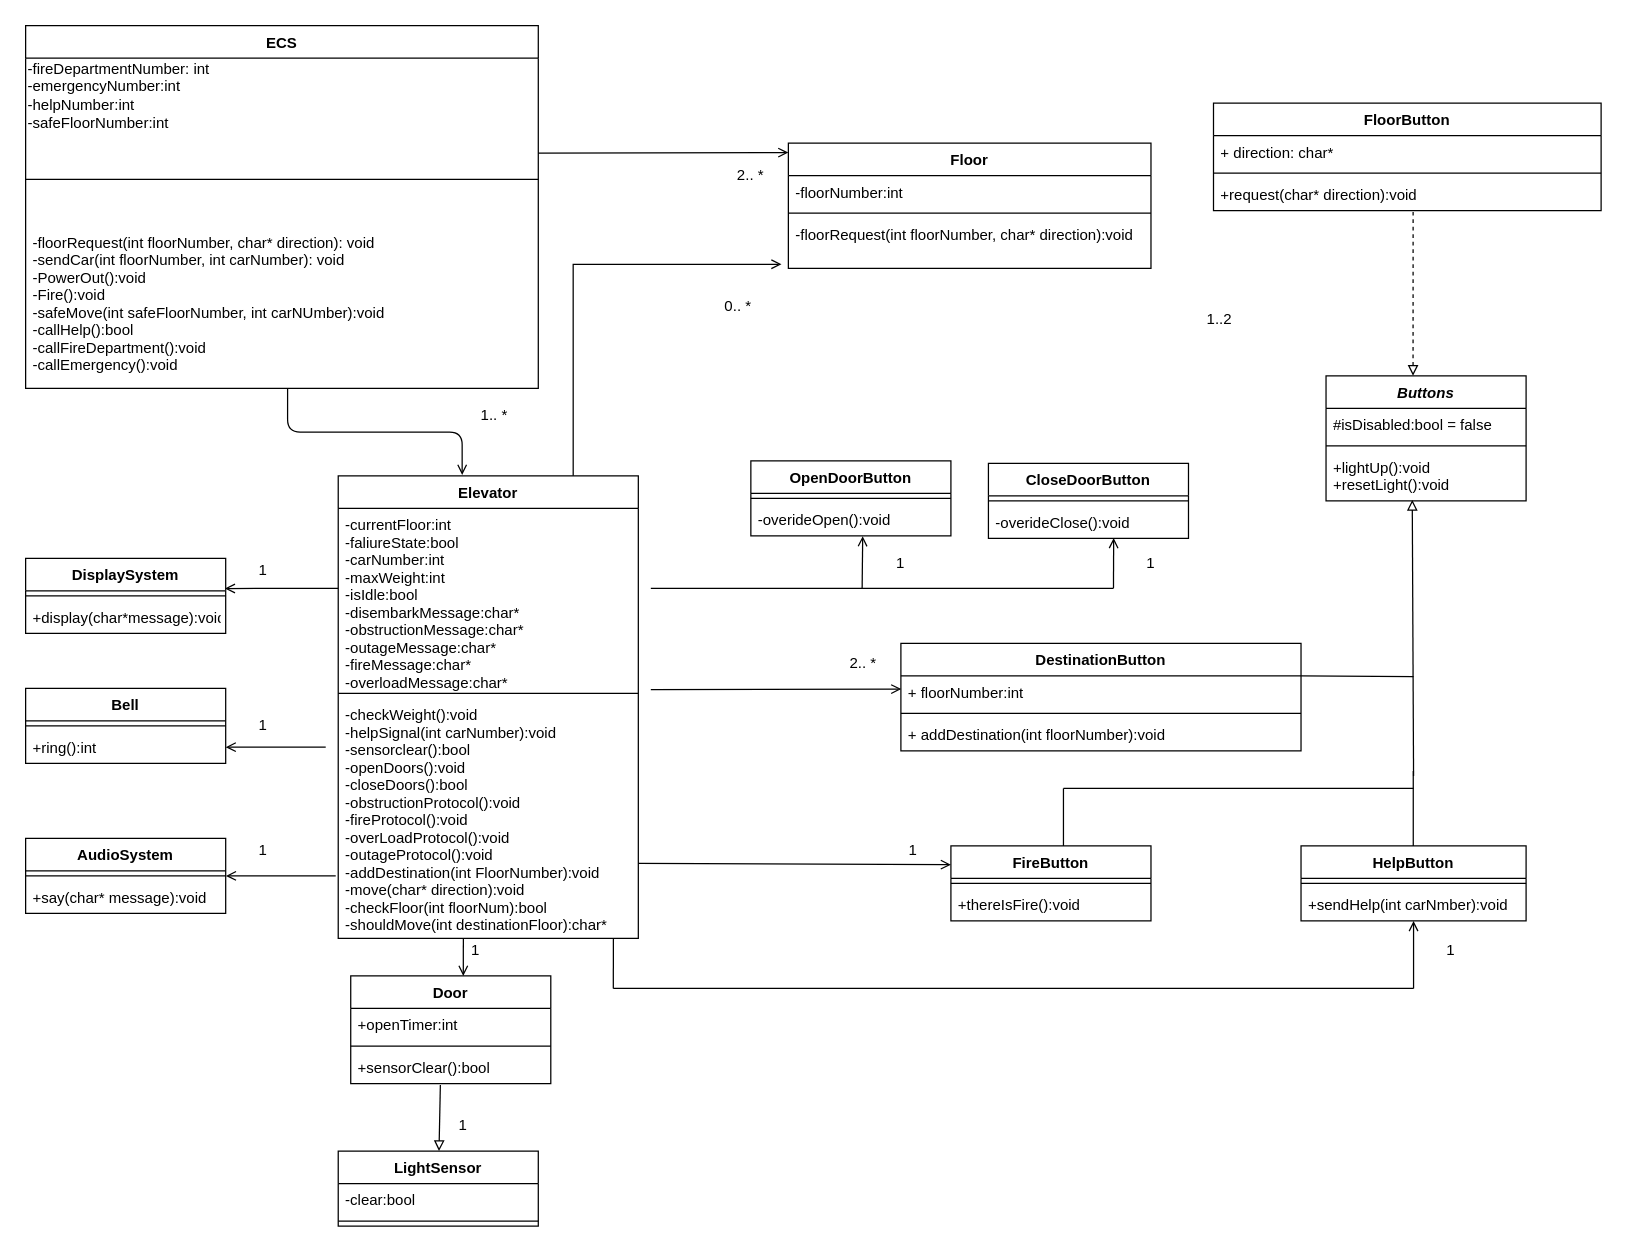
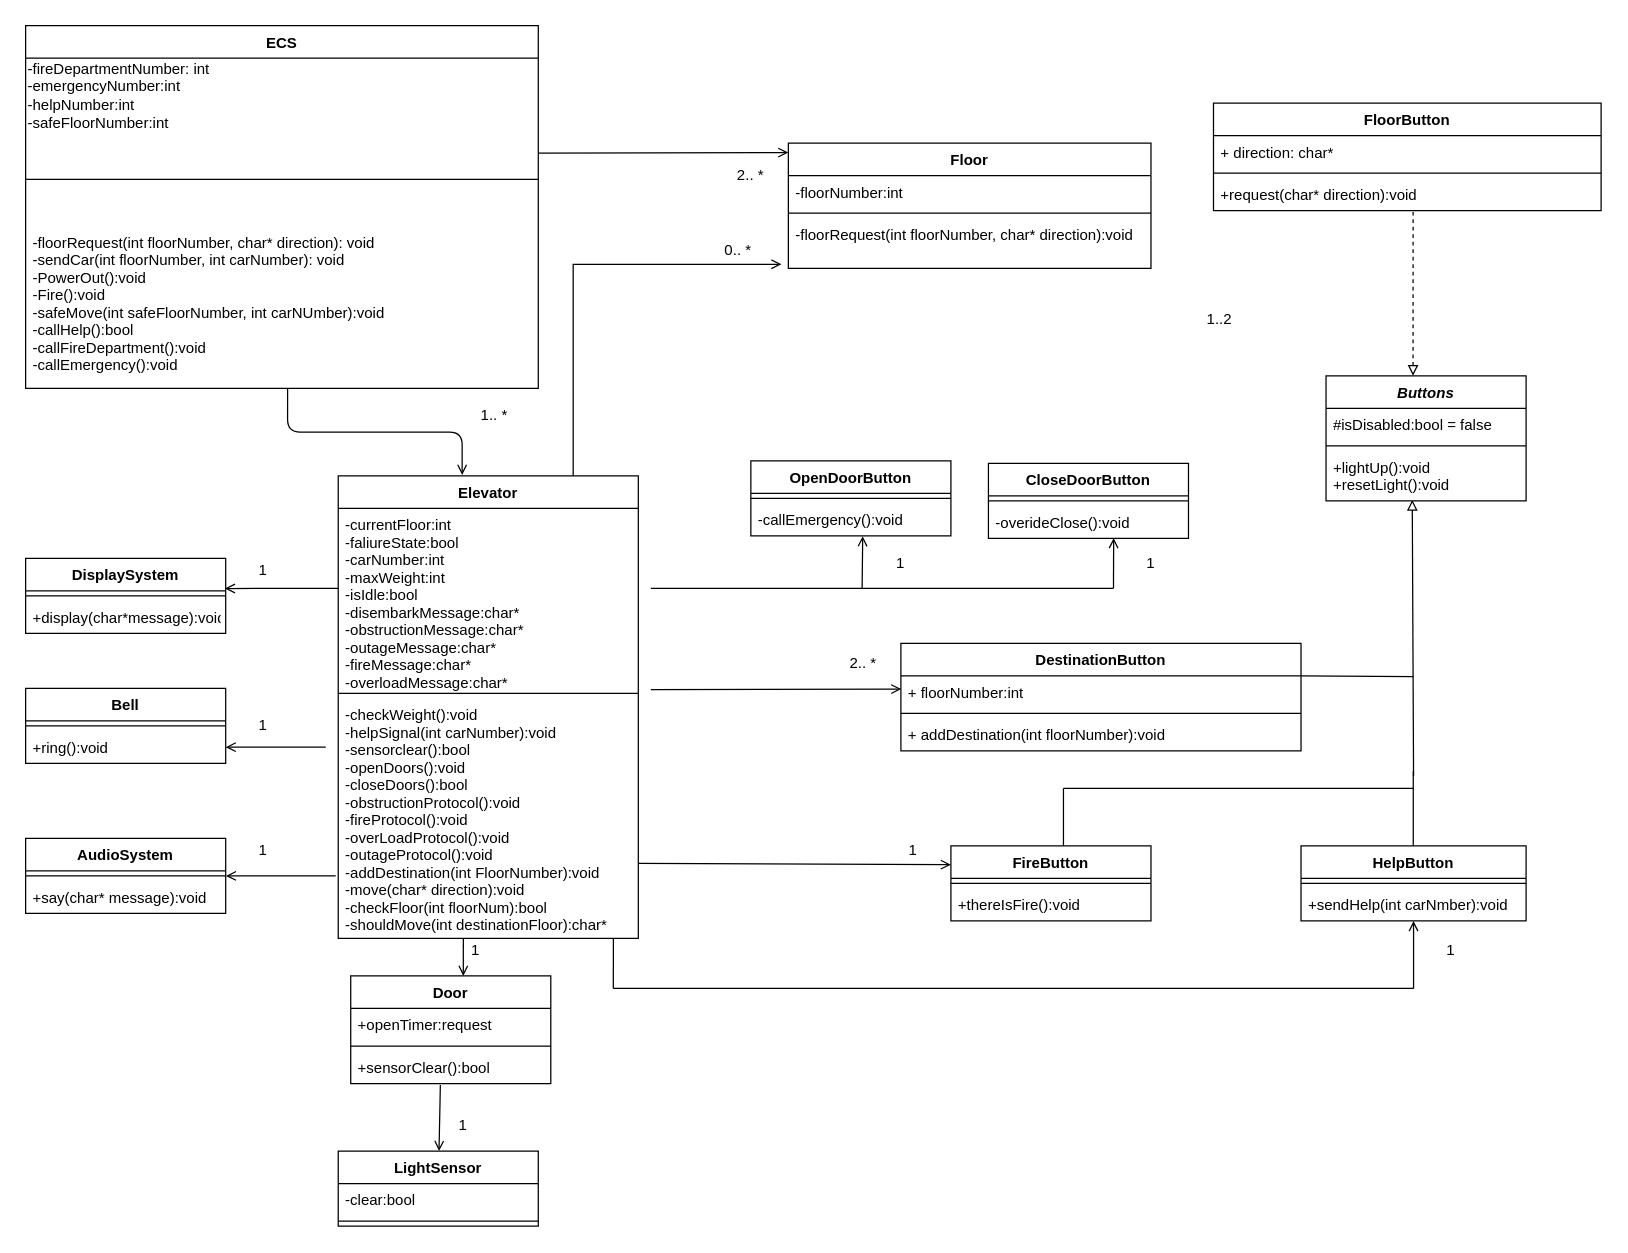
node "0.. *": moved (738, 307) -> (738, 251)
node "-overideOpen():void": label "-overideOpen():void" -> "-callEmergency():void"
node "+ring():int": label "+ring():int" -> "+ring():void"
node "+openTimer:int": label "+openTimer:int" -> "+openTimer:request"
edge "+sensorClear():bool" -> "LightSensor": arrowhead block -> open
